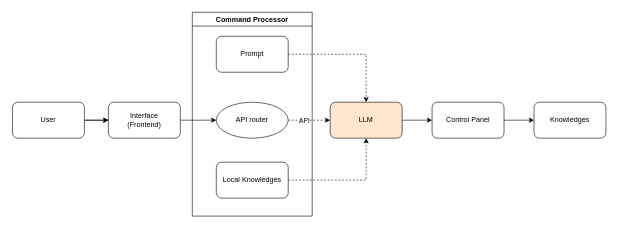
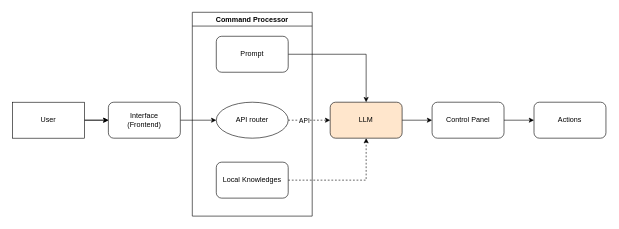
edge "Prompt" -> "LLM": style dashed -> solid
node "User": shape rounded rectangle -> rectangle
node "Knowledges": label "Knowledges" -> "Actions"
